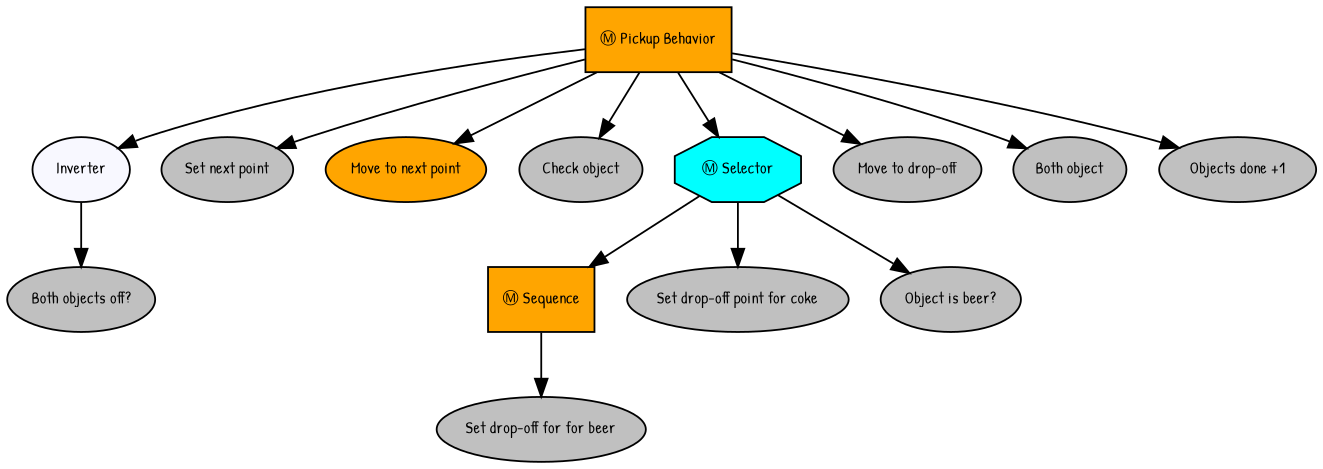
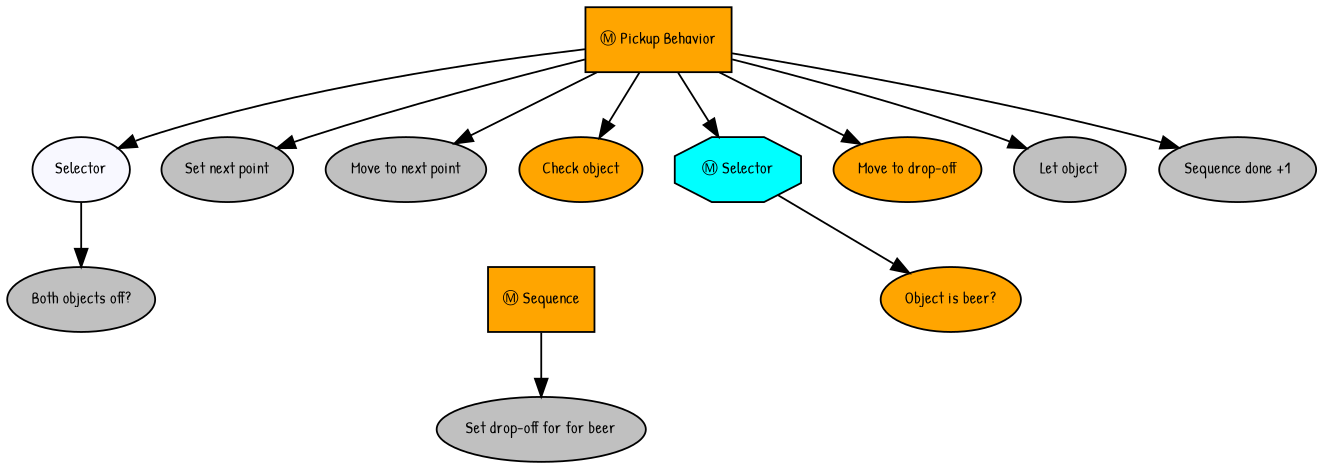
node "Inverter": label "Inverter" -> "Selector"
node "Move to next point": fillcolor orange -> gray
node "Check object": fillcolor gray -> orange
node "Move to drop-off": fillcolor gray -> orange
node "Both object": label "Both object" -> "Let object"
node "Objects done +1": label "Objects done +1" -> "Sequence done +1"
edge "Ⓜ Selector" -> "Ⓜ Sequence": removed
node "Set drop-off point for coke": removed
node "Object is beer?": fillcolor gray -> orange
